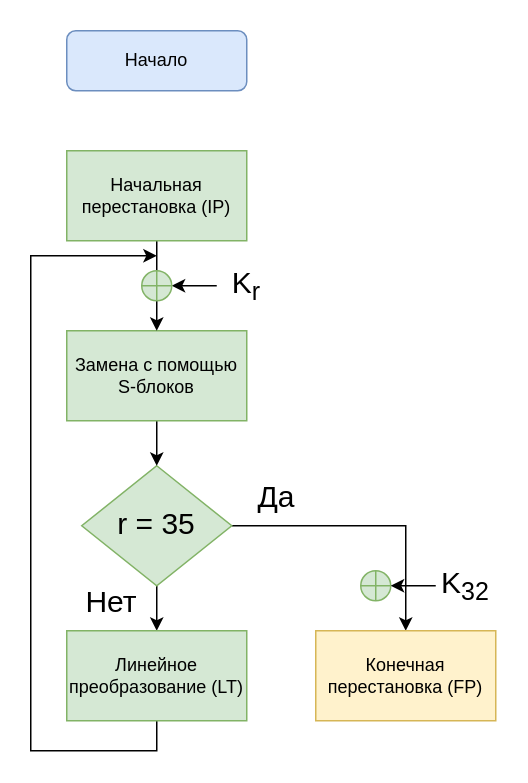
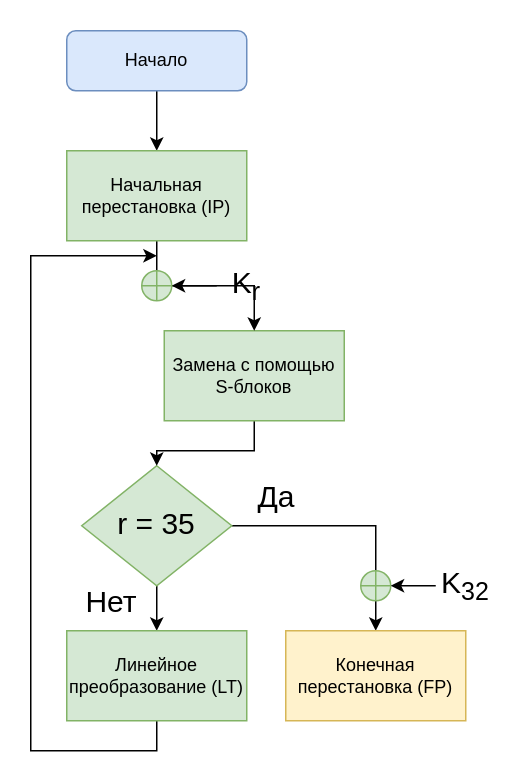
edge "Начало" -> "Начальная перестановка (IP)": added
node "Замена с помощью S-блоков": moved (157, 376) -> (254, 376)
node "Конечная перестановка (FP)": moved (406, 676) -> (376, 676)
